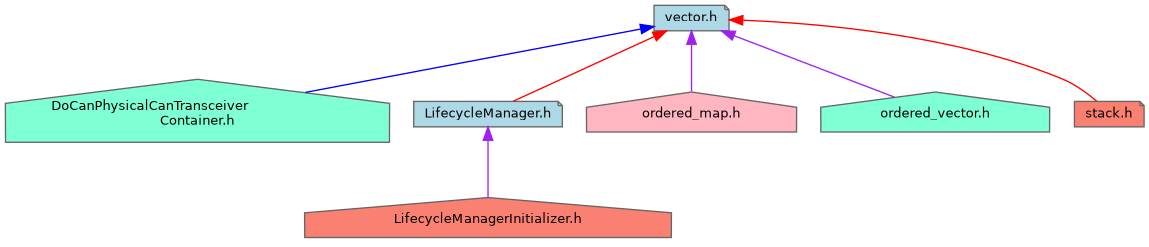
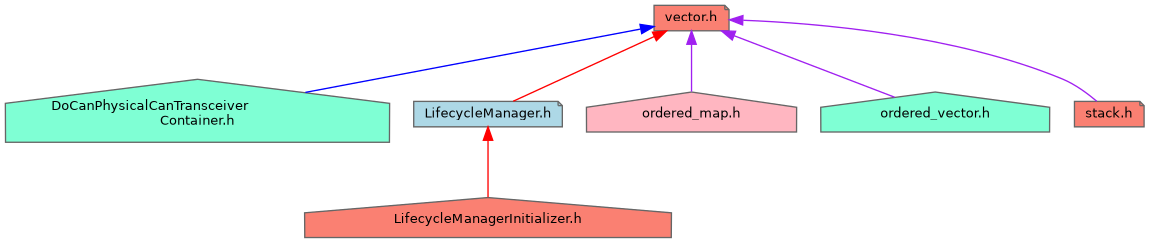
node "vector.h": fillcolor lightblue -> salmon
edge "stack.h" -> "vector.h": color red -> purple
edge "LifecycleManagerInitializer.h" -> "LifecycleManager.h": color purple -> red
